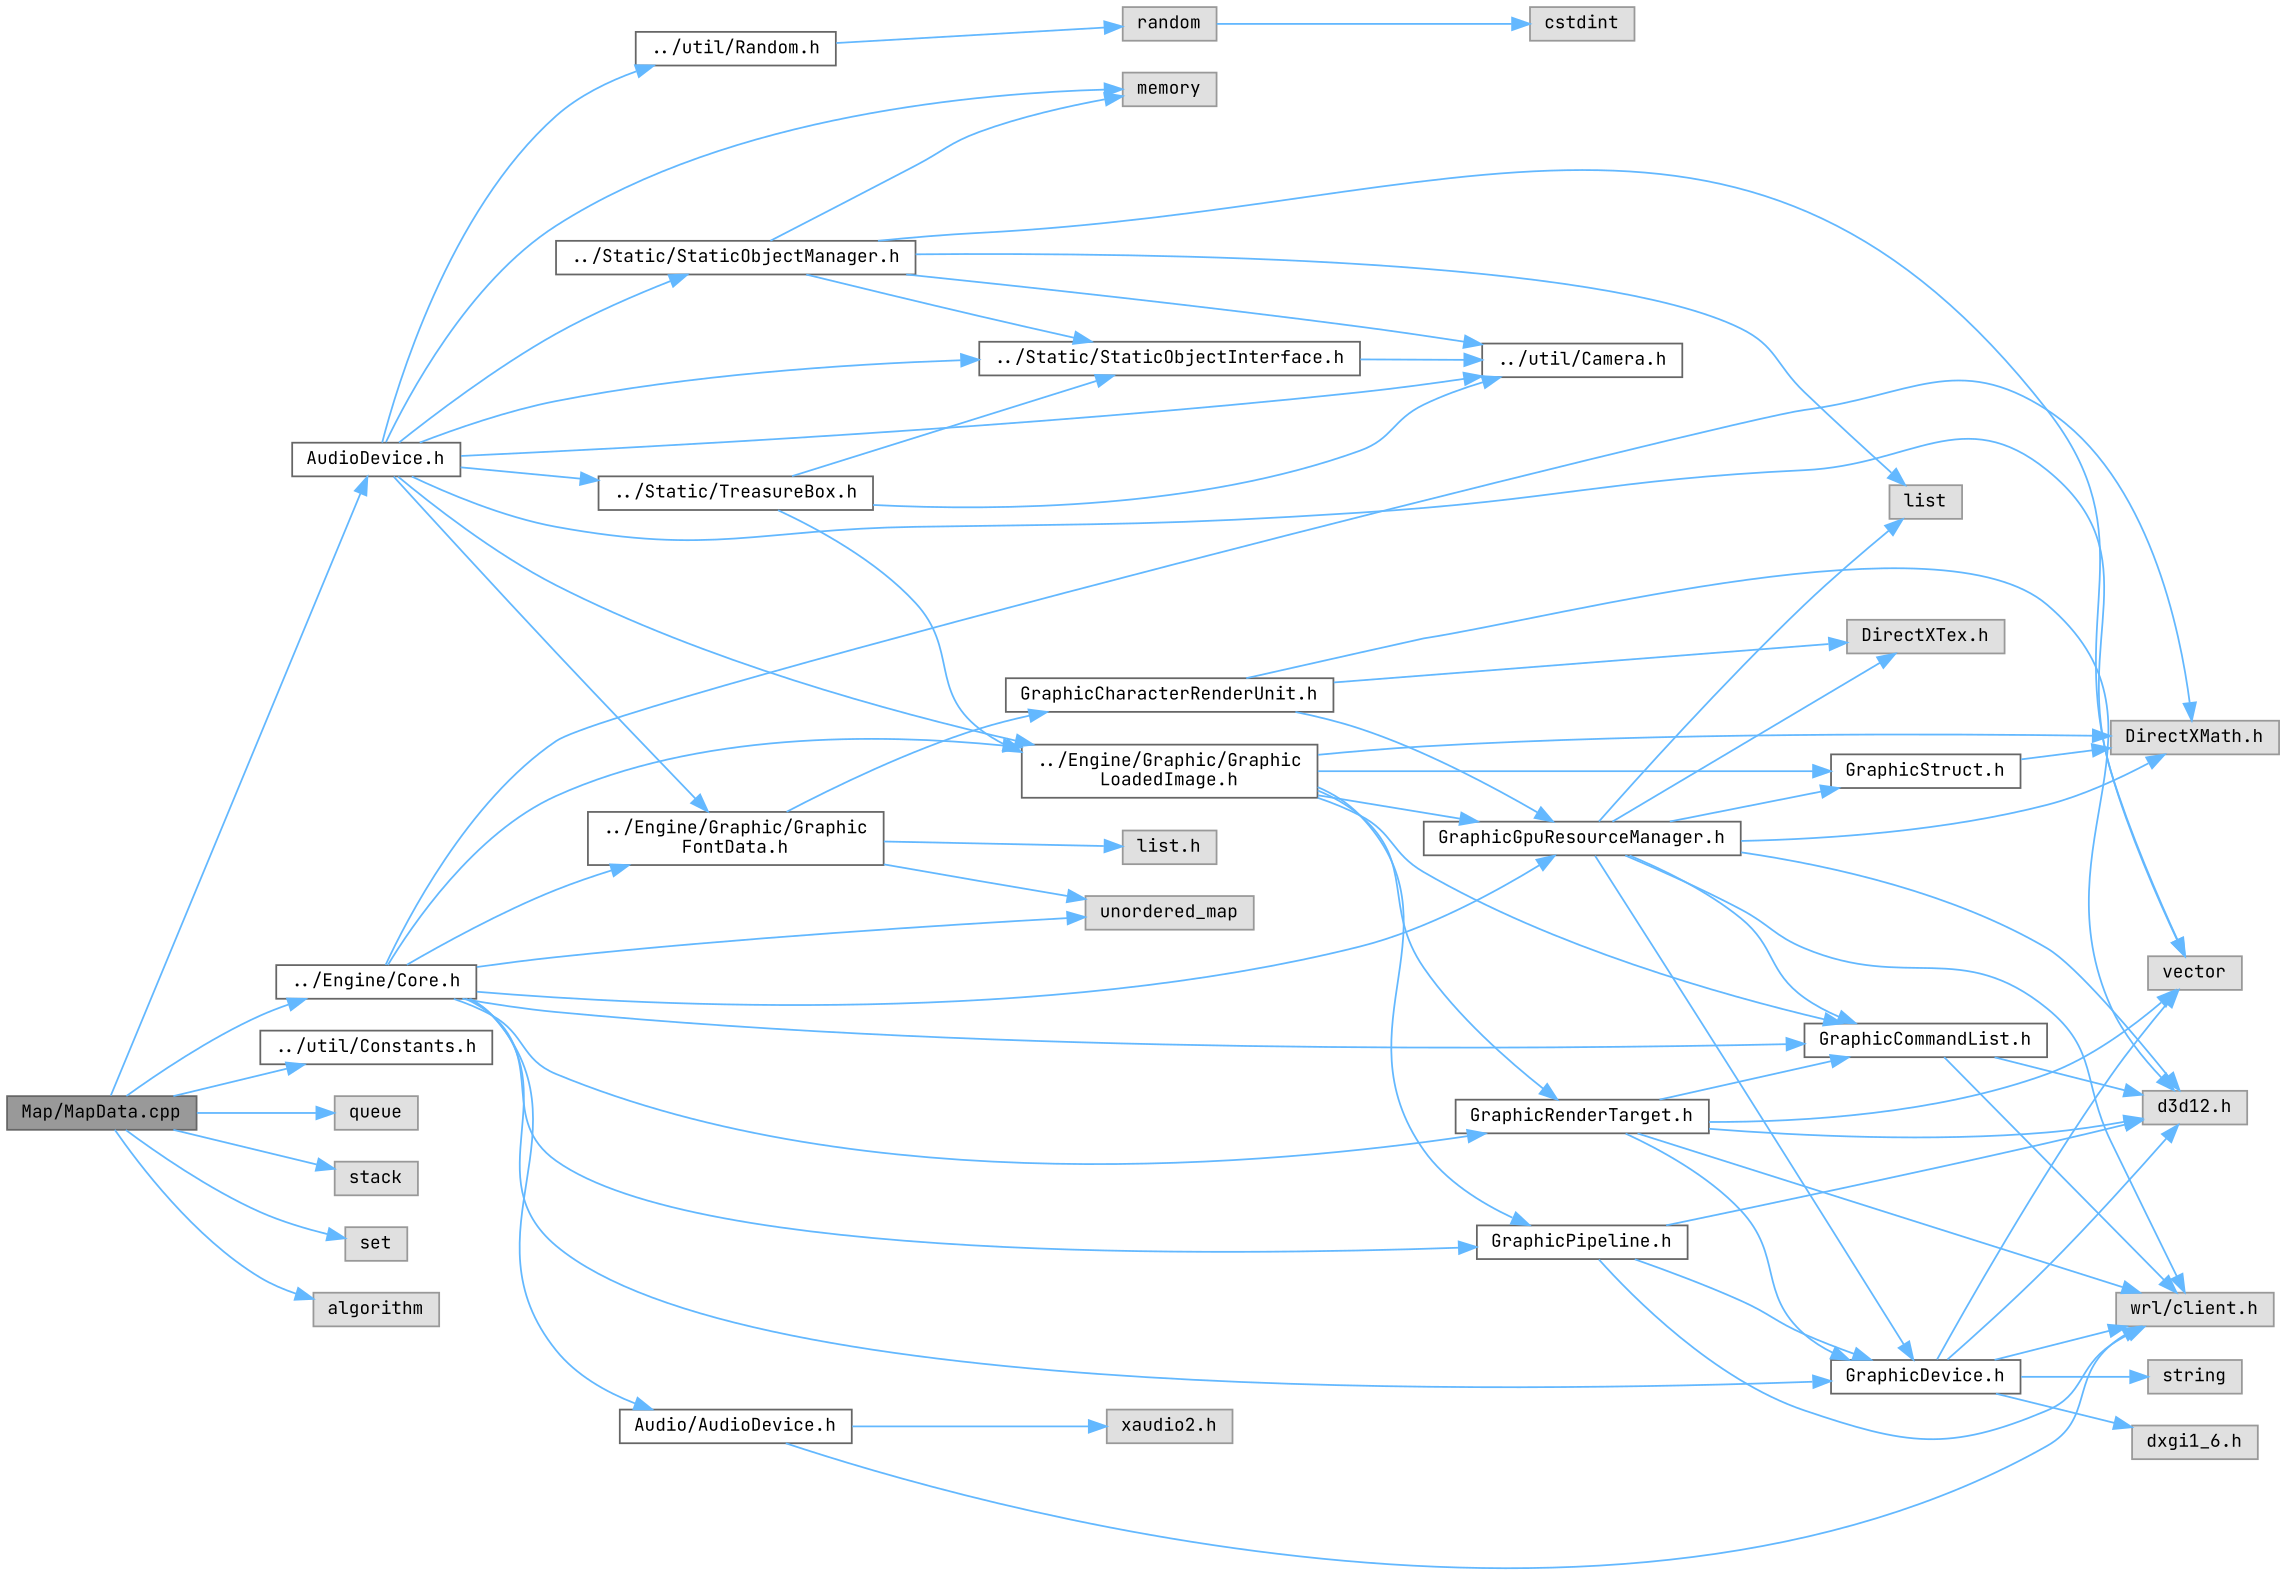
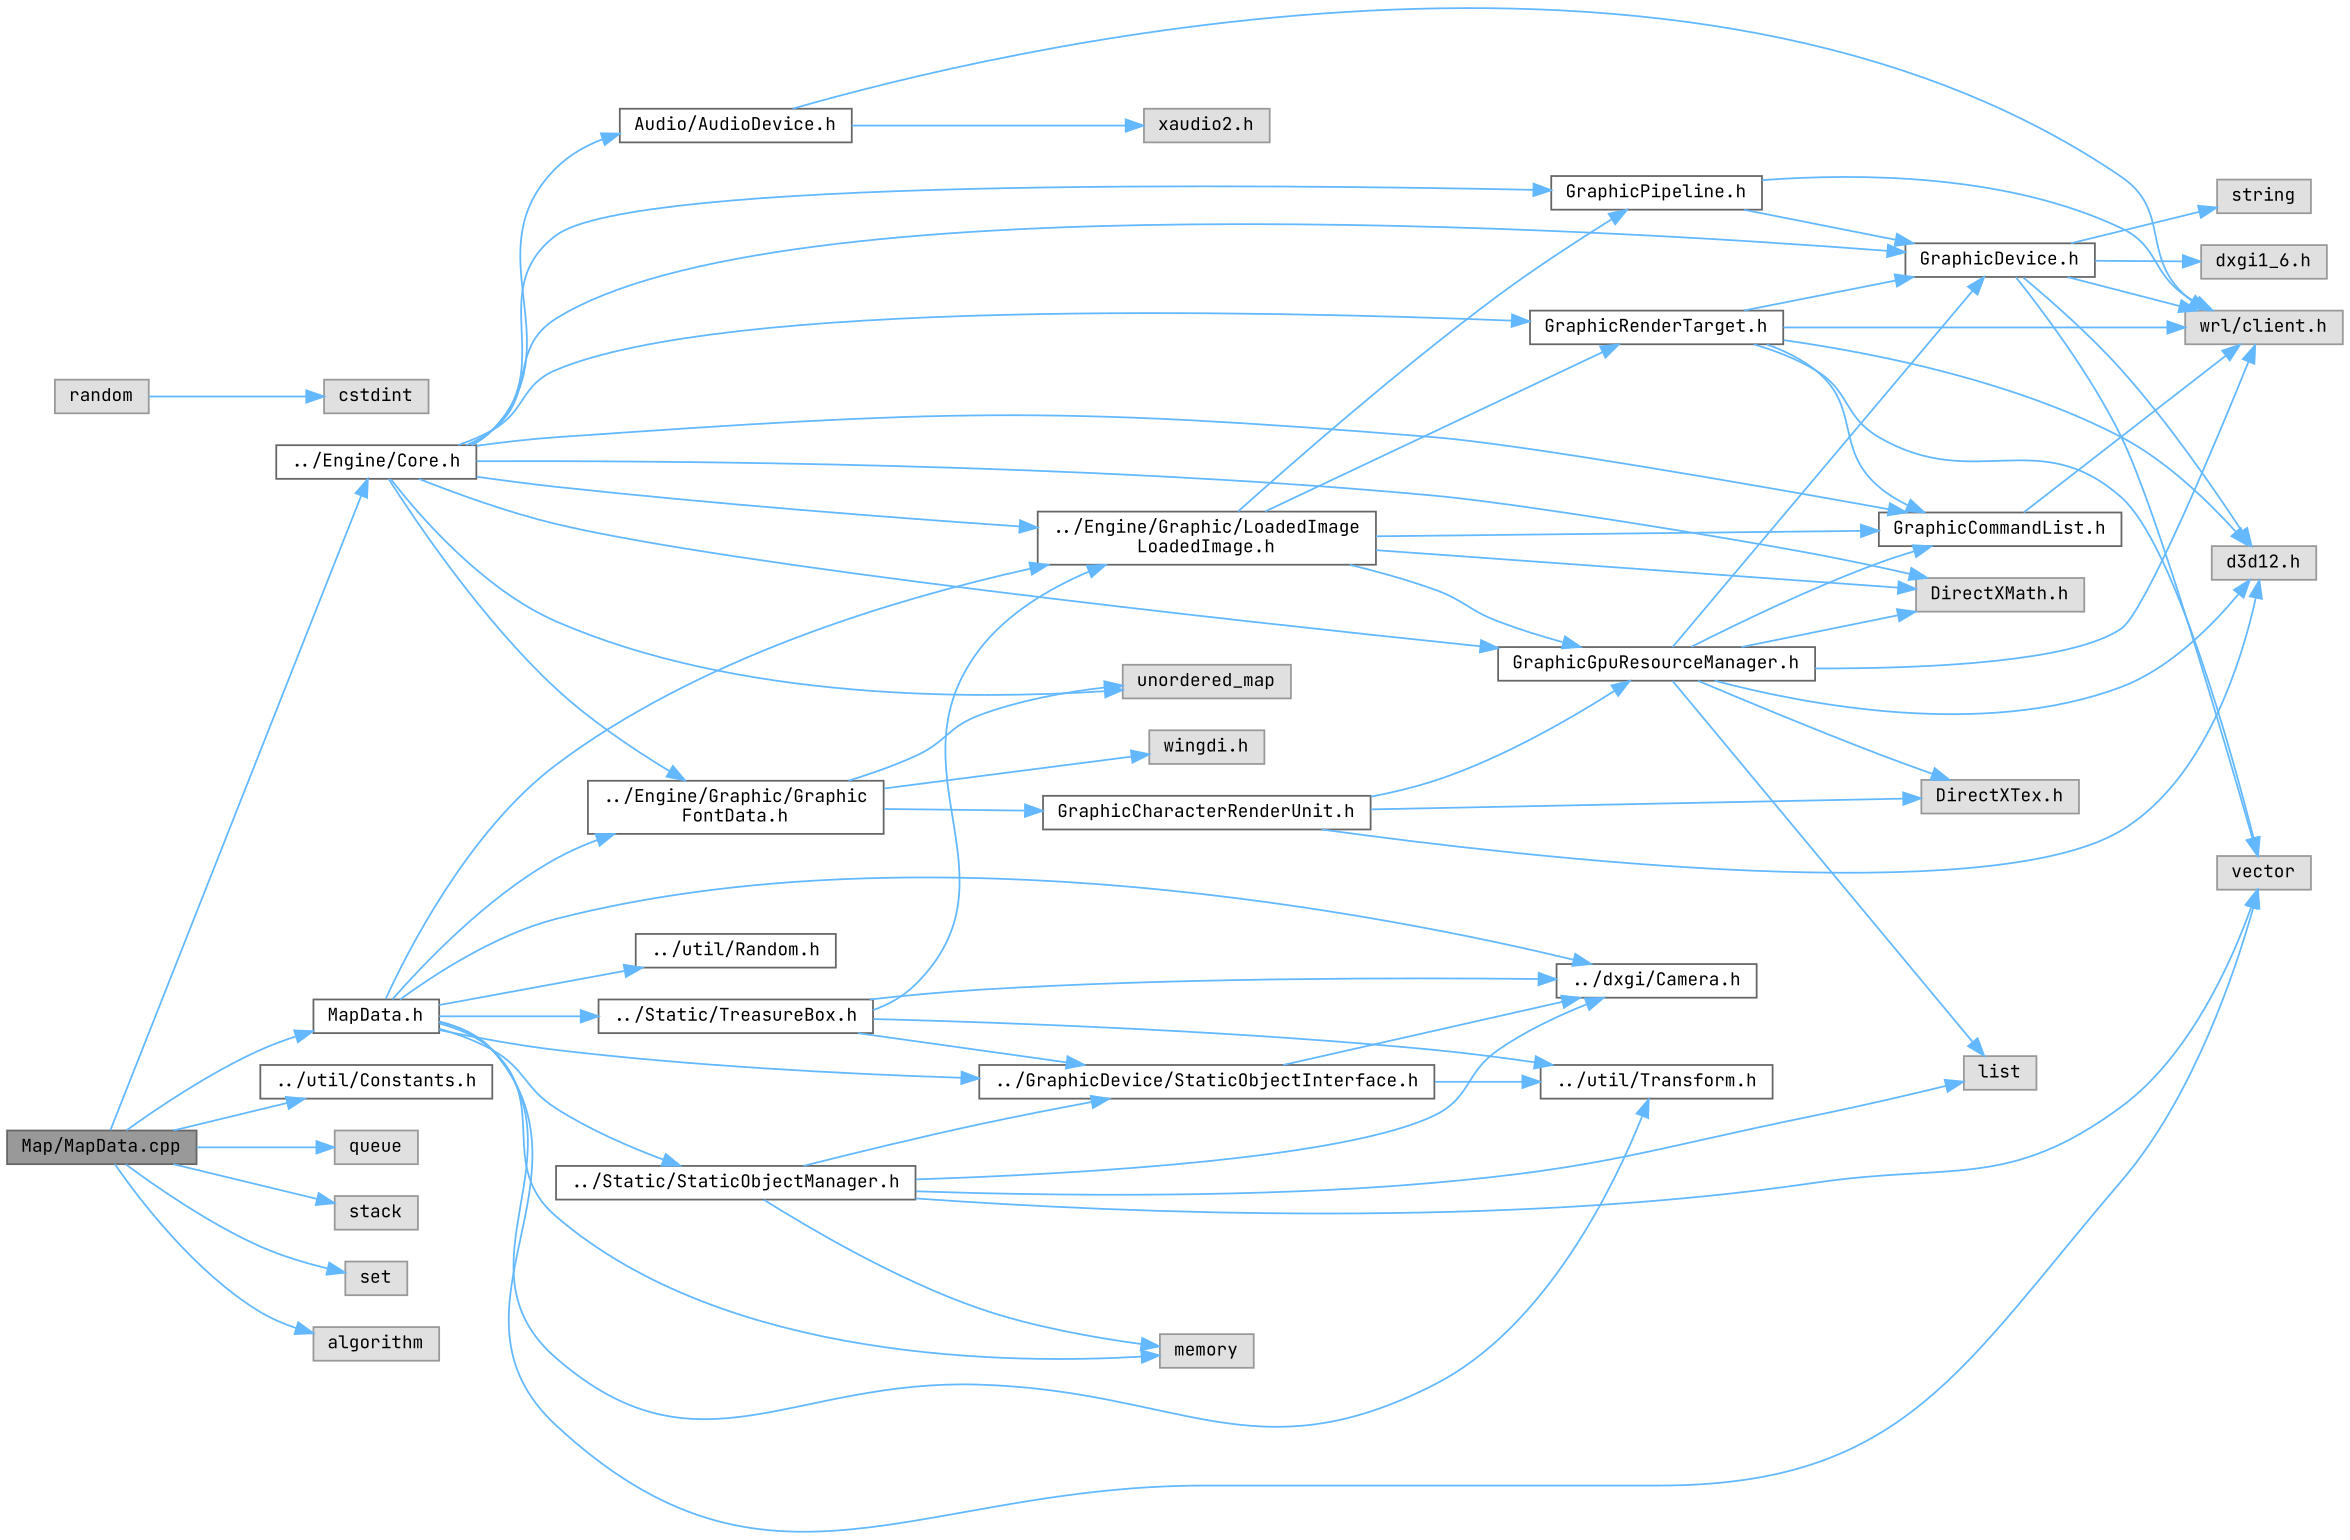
edge "../util/Random.h" -> "random": removed
node "../Static/StaticObjectInterface.h": label "../Static/StaticObjectInterface.h" -> "../GraphicDevice/StaticObjectInterface.h"
node "../util/Camera.h": label "../util/Camera.h" -> "../dxgi/Camera.h"
node "AudioDevice.h": label "AudioDevice.h" -> "MapData.h"
node "../Engine/Graphic/Graphic LoadedImage.h": label "../Engine/Graphic/Graphic LoadedImage.h" -> "../Engine/Graphic/LoadedImage LoadedImage.h"
node "GraphicStruct.h": removed
node "list.h": label "list.h" -> "wingdi.h"
edge "GraphicCommandList.h" -> "d3d12.h": removed
node "../util/Transform.h": added
edge "GraphicPipeline.h" -> "d3d12.h": removed
